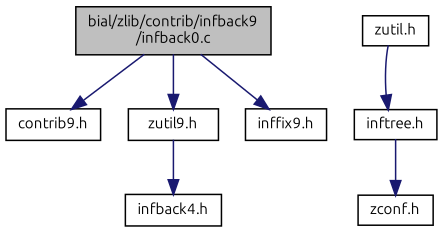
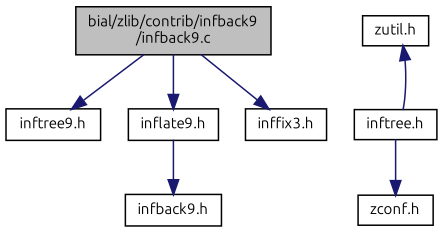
node "bial/zlib/contrib/infback9 /infback0.c": label "bial/zlib/contrib/infback9 /infback0.c" -> "bial/zlib/contrib/infback9 /infback9.c"
edge "zutil.h" -> "inftree.h": reversed
node "contrib9.h": label "contrib9.h" -> "inftree9.h"
node "zutil9.h": label "zutil9.h" -> "inflate9.h"
node "inffix9.h": label "inffix9.h" -> "inffix3.h"
node "infback4.h": label "infback4.h" -> "infback9.h"
